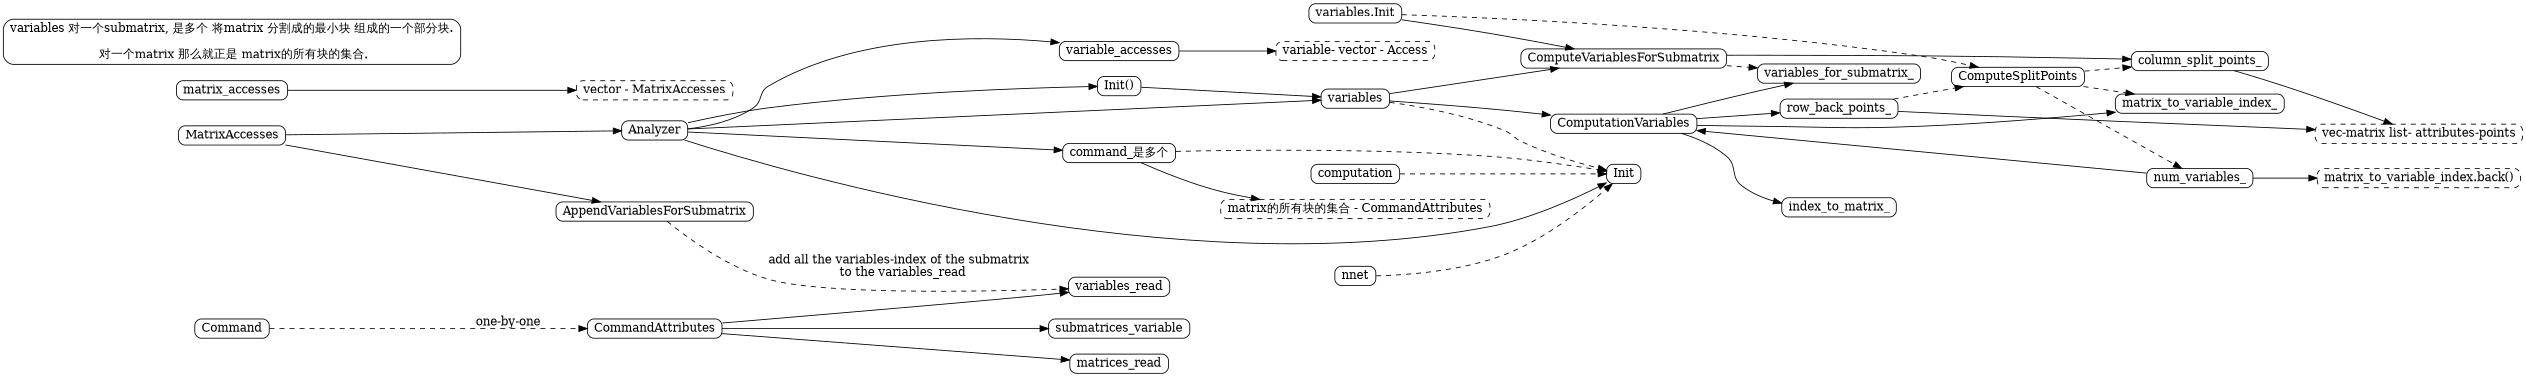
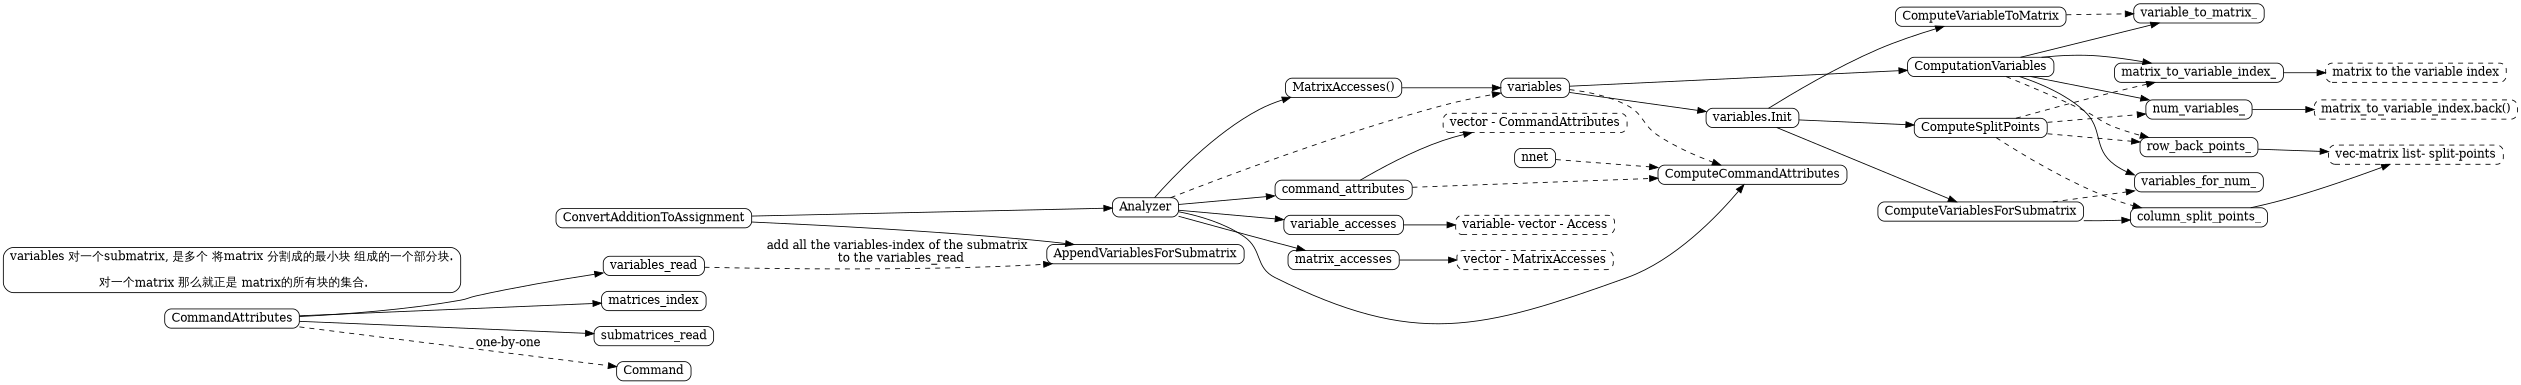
node "ComputeVariableToMatrix": added
edge "variables.Init" -> "ComputeSplitPoints": style dashed -> filled
node "matrix to the variable index": added
node "variables_for_submatrix_": label "variables_for_submatrix_" -> "variables_for_num_"
edge "variables" -> "ComputeVariablesForSubmatrix": now "variables" -> "variables.Init"
node "Init()": label "Init()" -> "MatrixAccesses()"
edge "row_back_points_" -> "ComputeSplitPoints": reversed
edge "Analyzer" -> "variables": style solid -> dashed
edge "ComputationVariables" -> "row_back_points_": style solid -> dashed
node "vec-matrix list- attributes-points": label "vec-matrix list- attributes-points" -> "vec-matrix list- split-points"
node "MatrixAccesses": label "MatrixAccesses" -> "ConvertAdditionToAssignment"
edge "num_variables_" -> "ComputationVariables": reversed
node "command_是多个": label "command_是多个" -> "command_attributes"
node "computation": removed
node "Init": label "Init" -> "ComputeCommandAttributes"
node "index_to_matrix_": label "index_to_matrix_" -> "variable_to_matrix_"
node "matrix的所有块的集合 - CommandAttributes": label "matrix的所有块的集合 - CommandAttributes" -> "vector - CommandAttributes"
edge "Analyzer" -> "matrix_accesses": added
edge "AppendVariablesForSubmatrix" -> "variables_read": reversed
edge "Command" -> "CommandAttributes": reversed
node "submatrices_variable": label "submatrices_variable" -> "submatrices_read"
node "matrices_read": label "matrices_read" -> "matrices_index"
